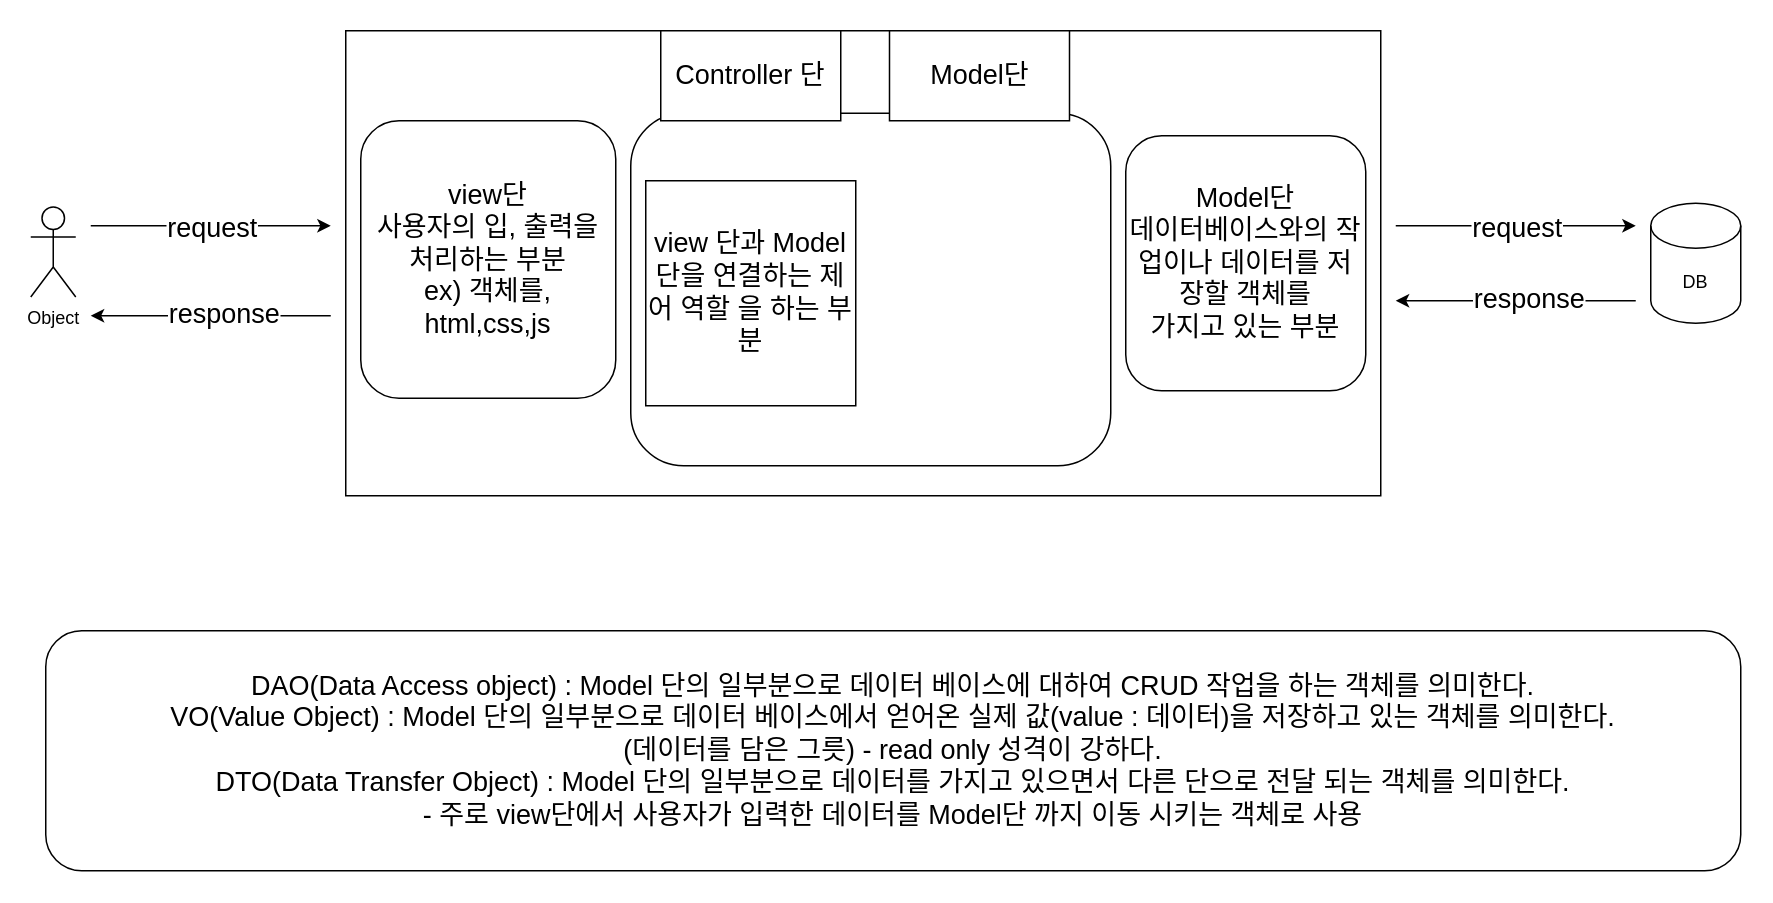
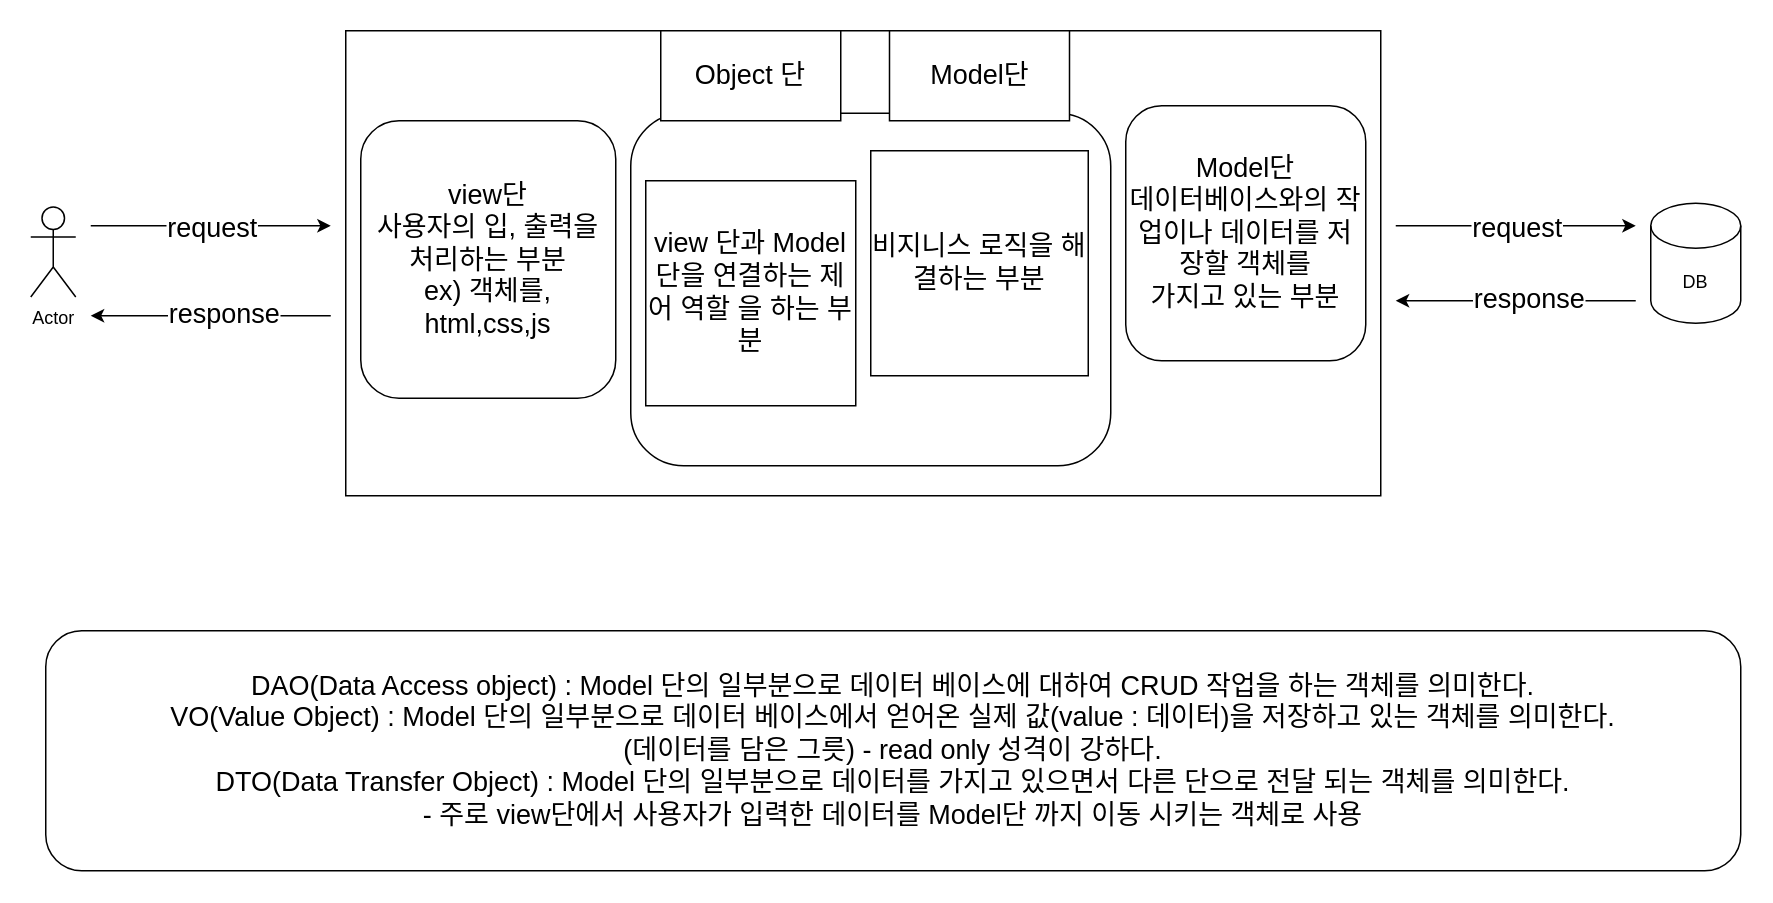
node "Controller 단": label "Controller 단" -> "Object 단"
node "비지니스 로직을 해결하는 부분": added
node "Model단 데이터베이스와의 작업이나 데이터를 저장할 객체를 가지고 있는 부분": moved (1246, 263) -> (1246, 233)
node "Object": label "Object" -> "Actor"
